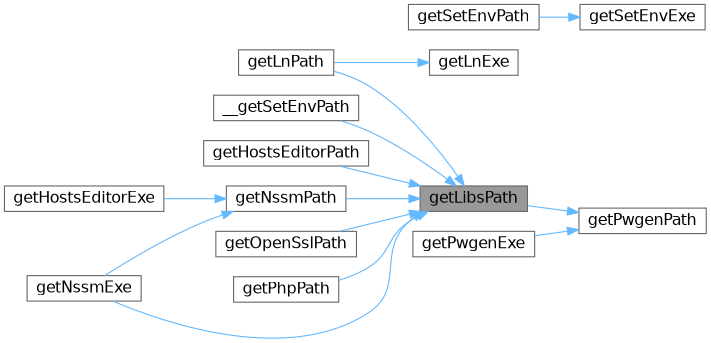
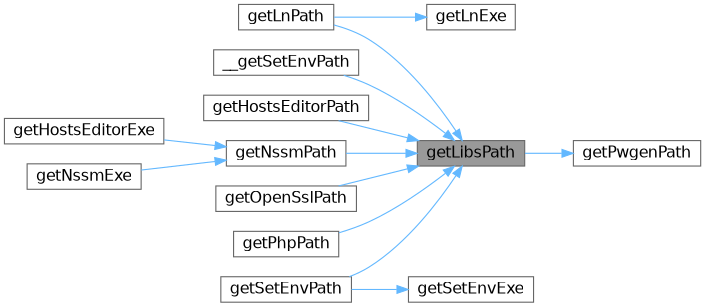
node "getPwgenExe": removed
edge "getNssmExe" -> "getLibsPath": now "getSetEnvPath" -> "getLibsPath"
